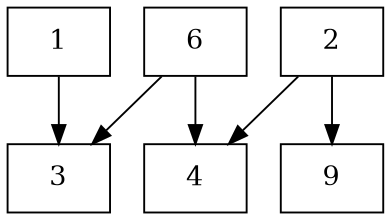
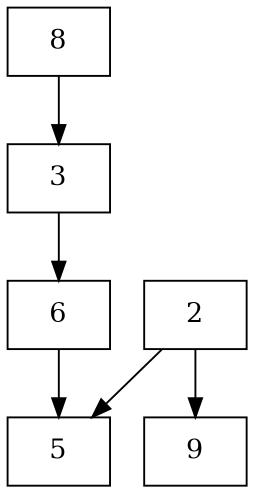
node "1": label "1" -> "8"
edge "6" -> "3": reversed
node "4": label "4" -> "5"
